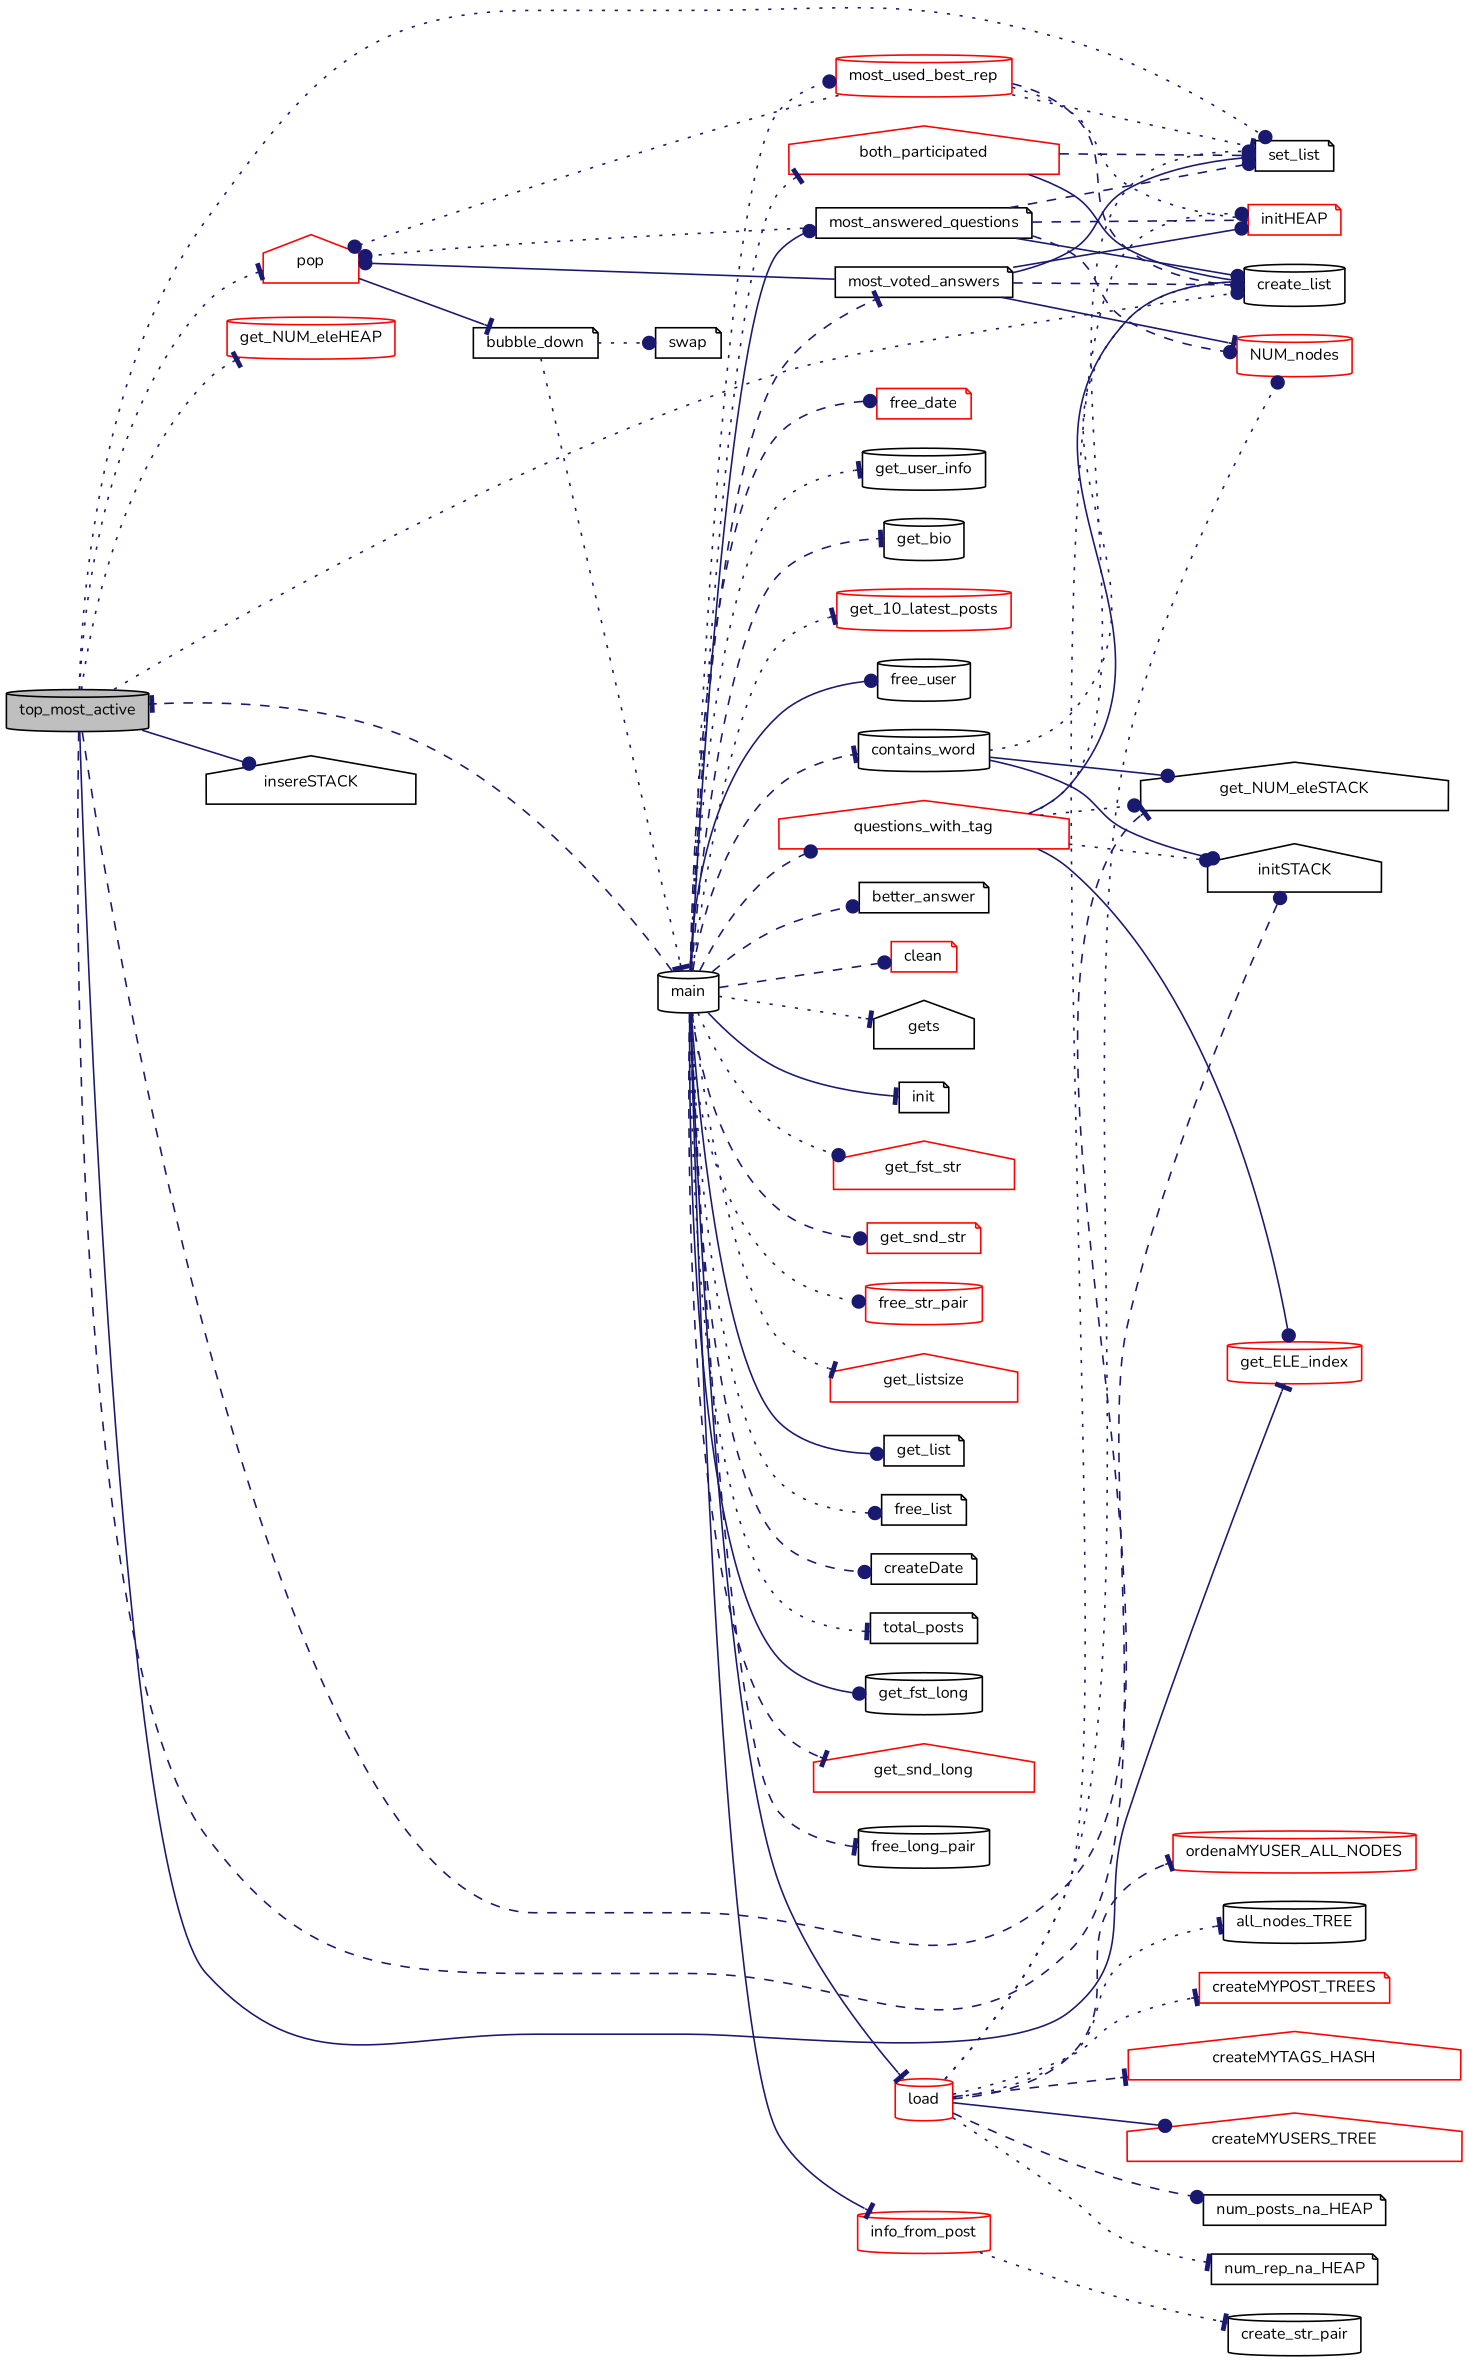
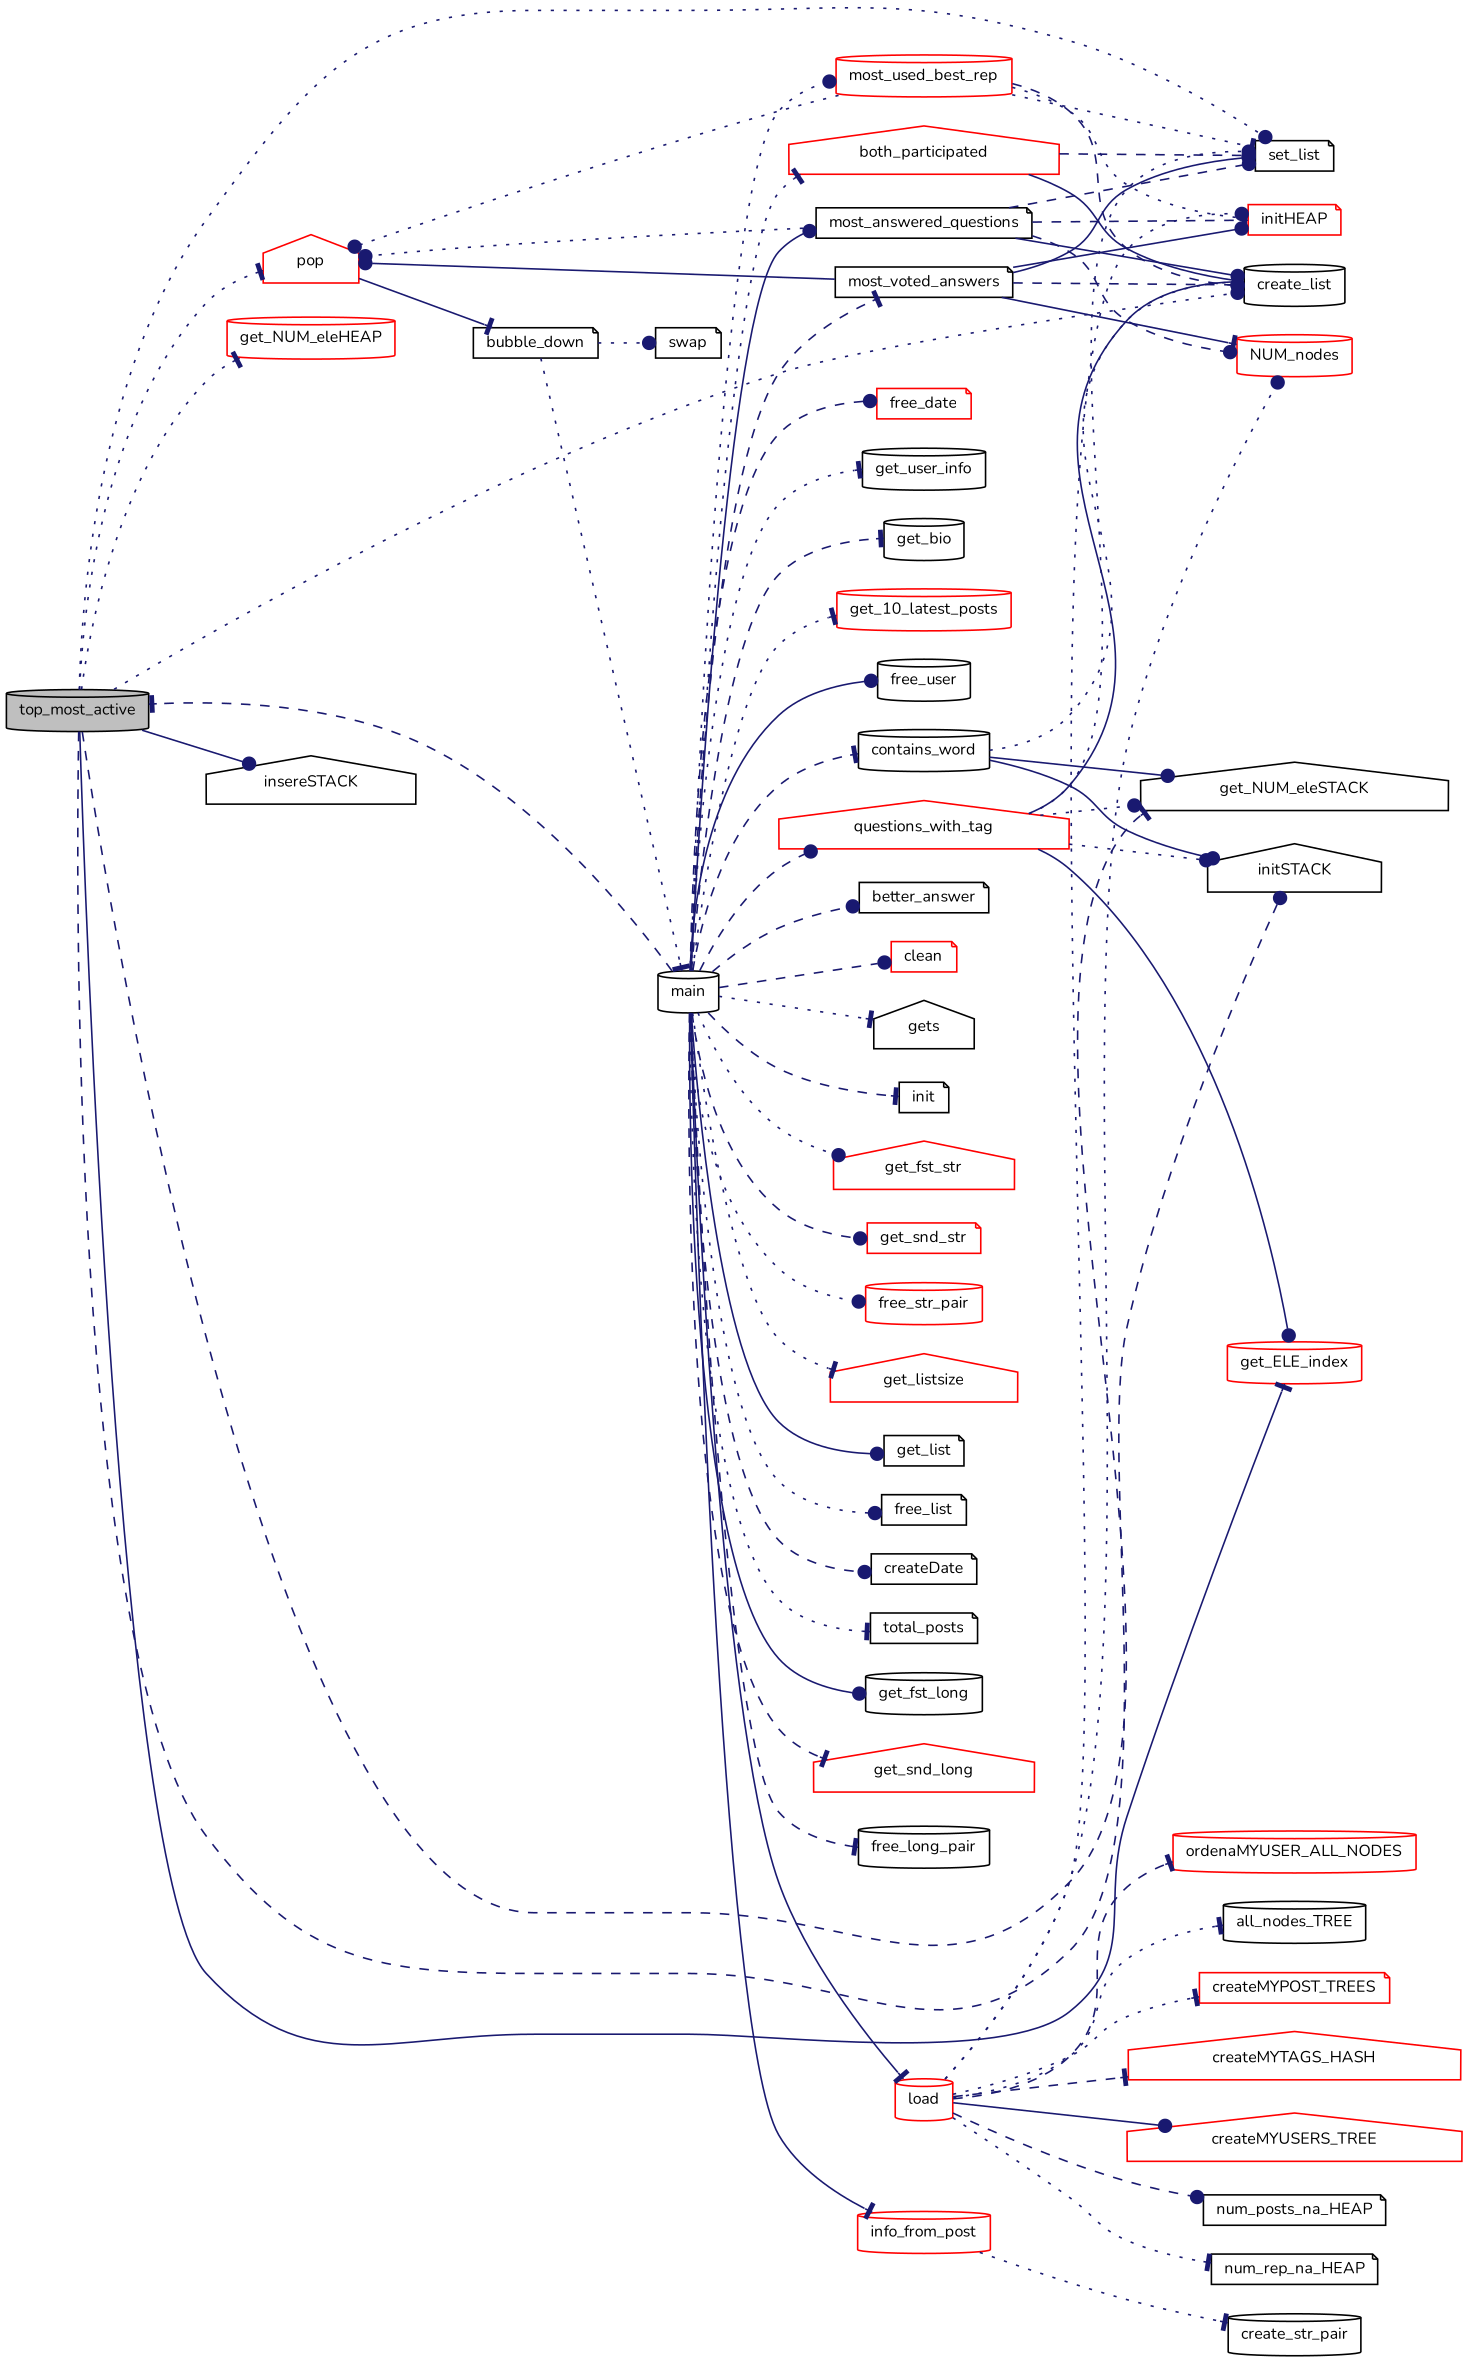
edge "main" -> "init": style solid -> dashed
